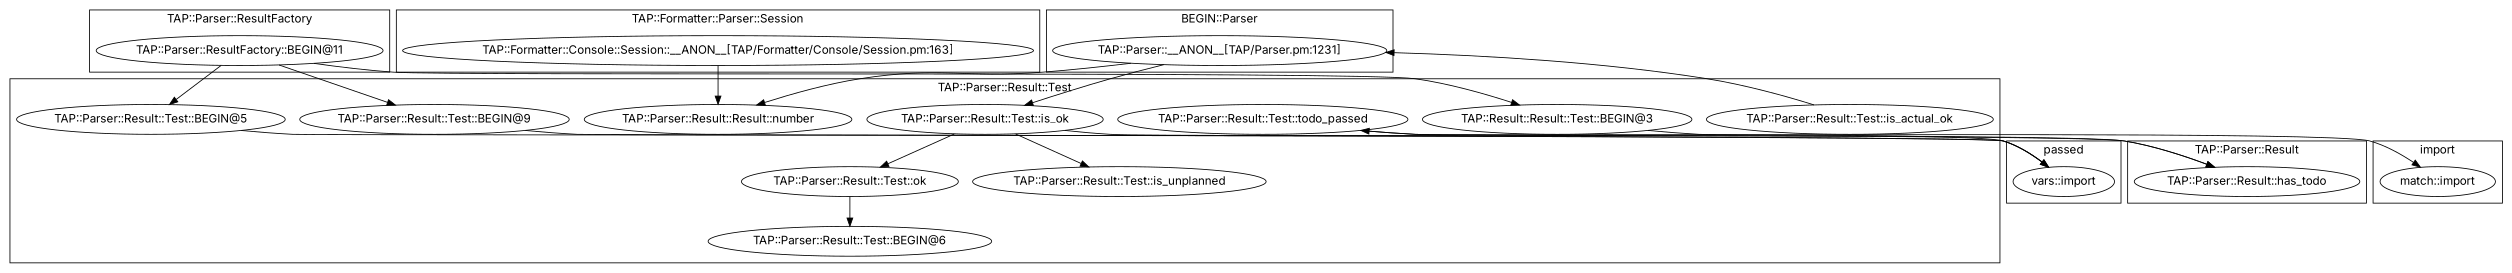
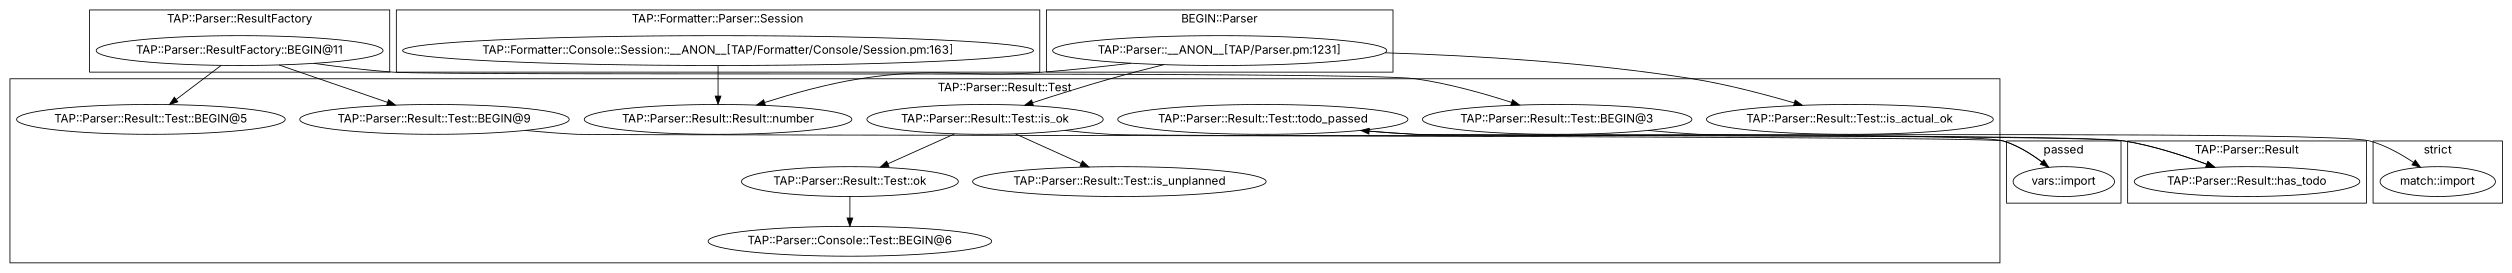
edge "TAP::Parser::Result::Test::is_actual_ok" -> "TAP::Parser::__ANON__[TAP/Parser.pm:1231]": reversed
node "TAP::Result::Result::Test::BEGIN@3": label "TAP::Result::Result::Test::BEGIN@3" -> "TAP::Parser::Result::Test::BEGIN@3"
edge "TAP::Parser::Result::Test::BEGIN@5" -> "vars::import": removed
cluster "import": label "import" -> "strict"
node "TAP::Parser::Result::Test::BEGIN@6": label "TAP::Parser::Result::Test::BEGIN@6" -> "TAP::Parser::Console::Test::BEGIN@6"
